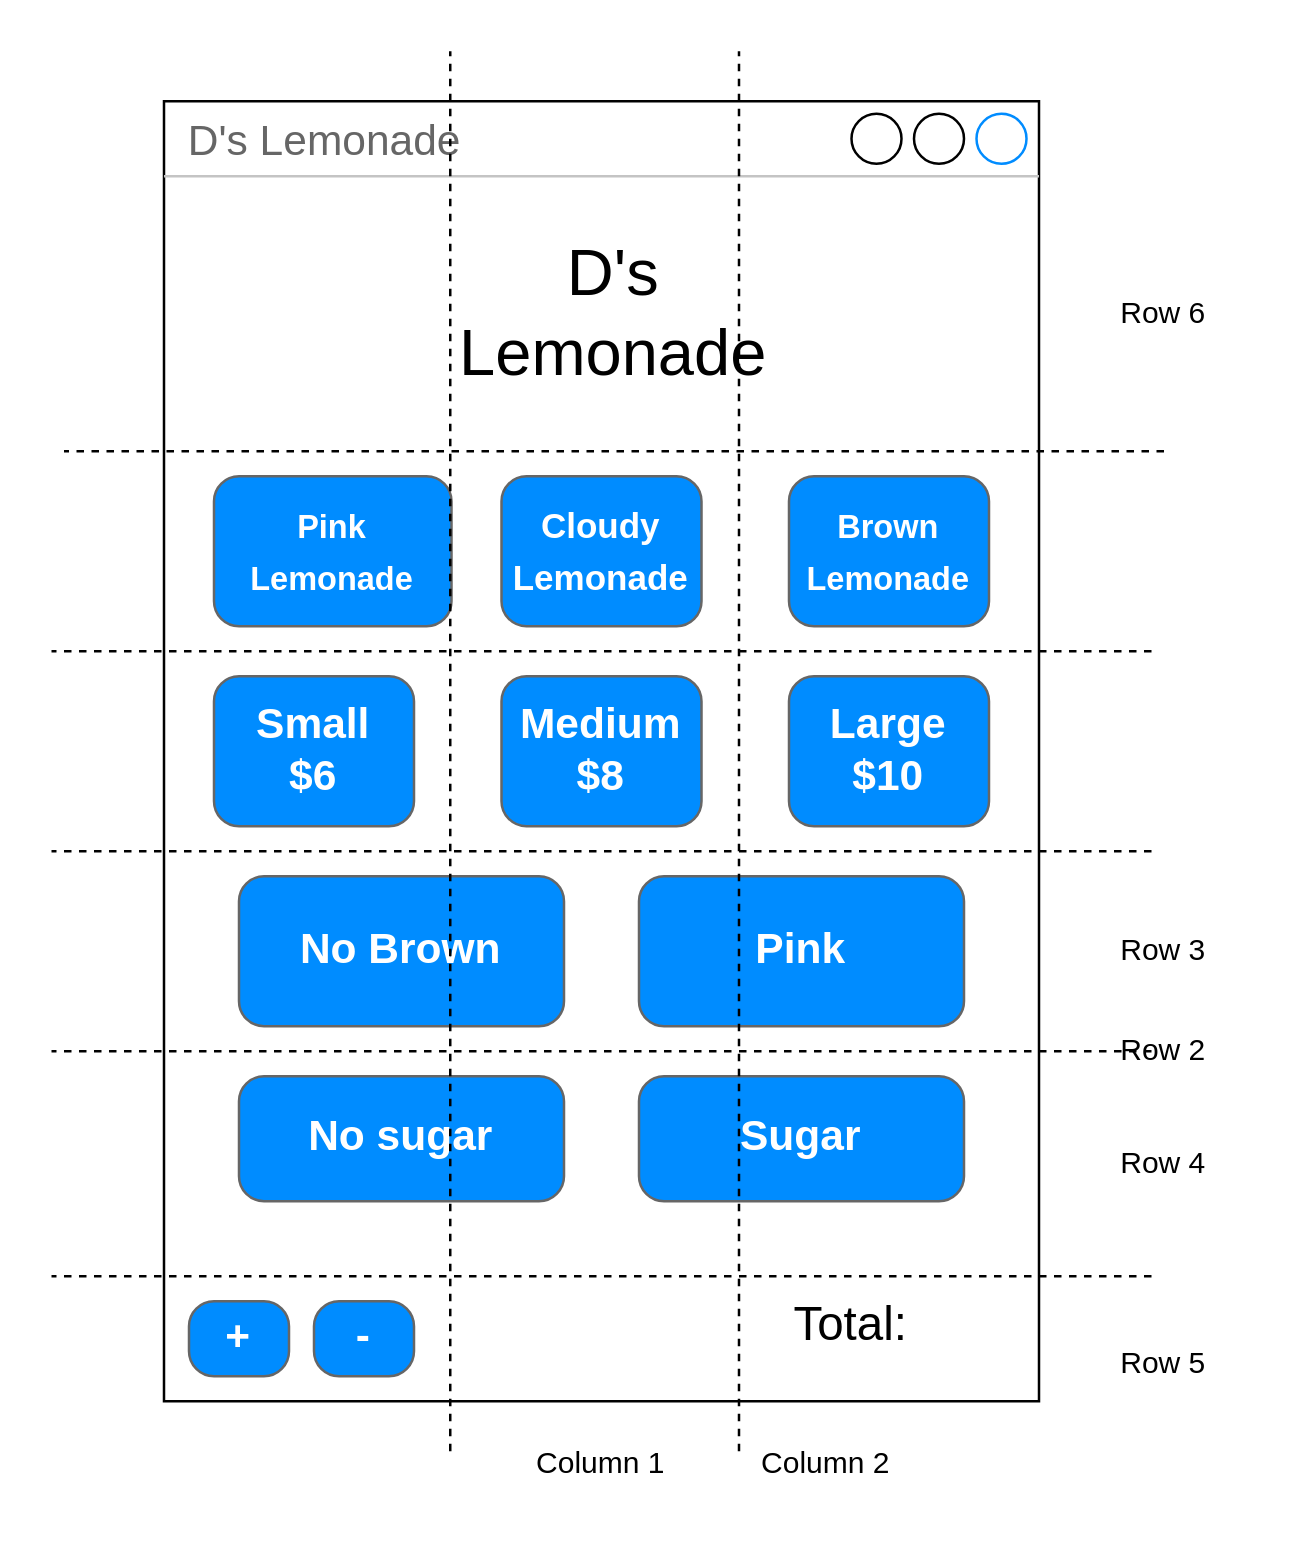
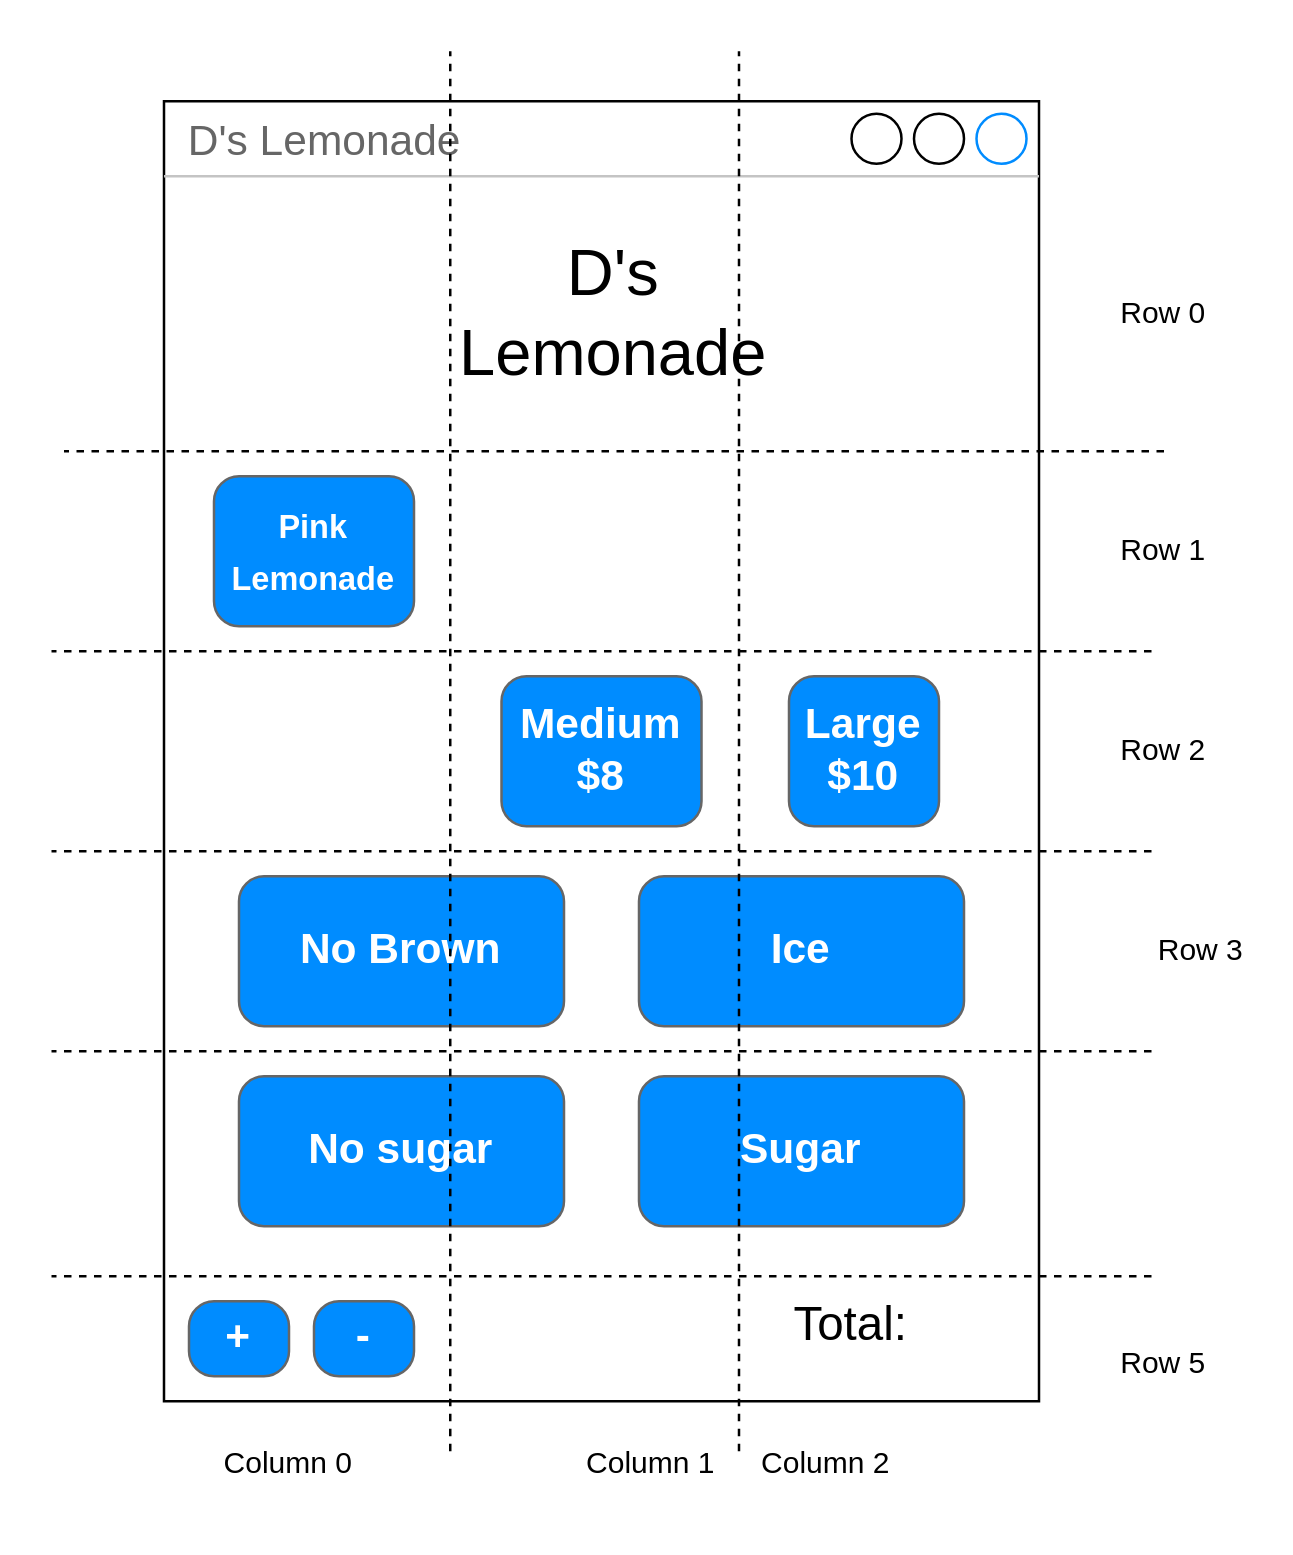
node "Row 6": label "Row 6" -> "Row 0"
node "Pink Lemonade": size 238x150 -> 200x150
node "Cloudy Lemonade": removed
node "Brown Lemonade": removed
node "Row 1": added
node "Small $6": removed
node "Large $10": size 200x150 -> 150x150
node "Pink": label "Pink" -> "Ice"
node "Row 3": moved (1164, 951) -> (1201, 951)
node "Row 2": moved (1164, 1051) -> (1164, 751)
node "No sugar": size 325x125 -> 325x150
node "Sugar": size 325x125 -> 325x150
node "Row 4": removed
node "Column 0": added
node "Column 1": moved (601, 1464) -> (651, 1464)
